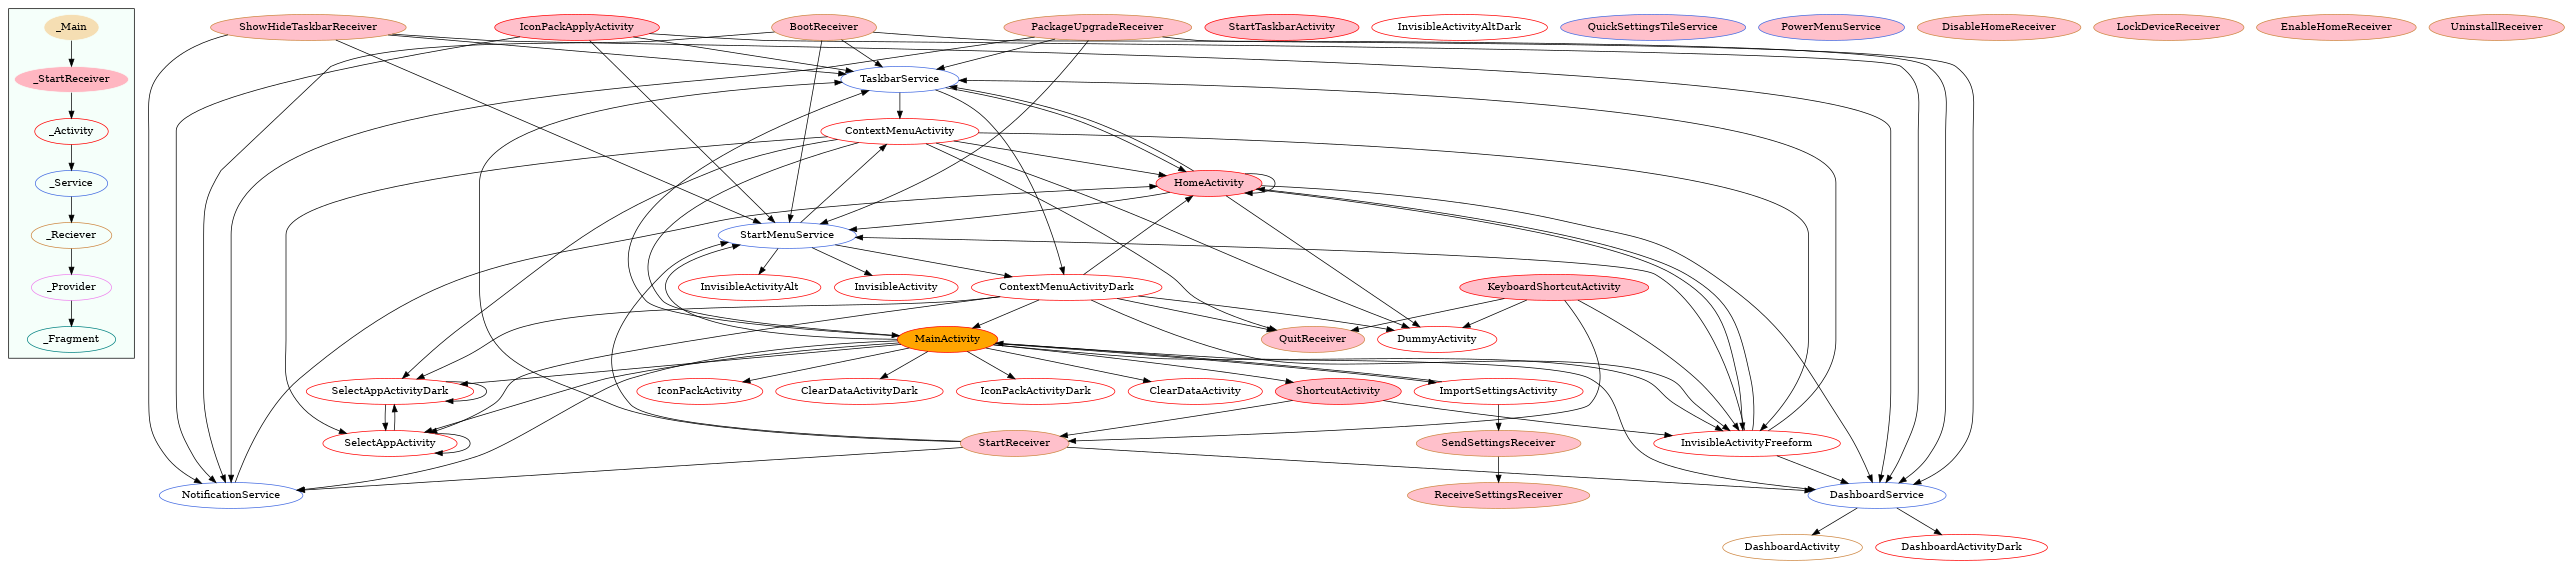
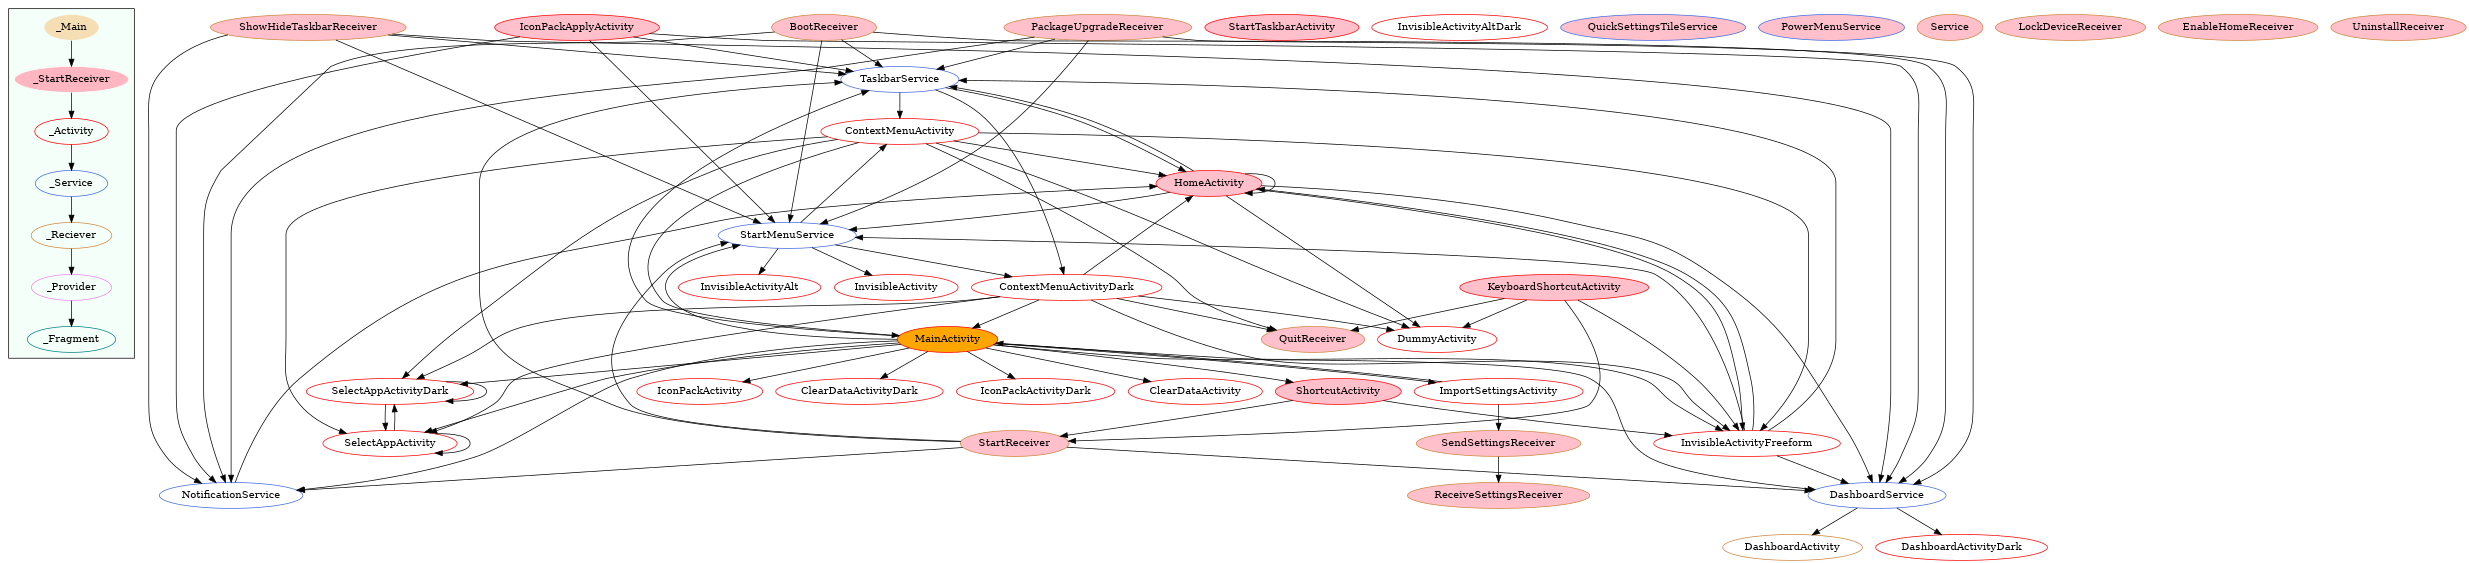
node "DisableHomeReceiver": label "DisableHomeReceiver" -> "Service"
